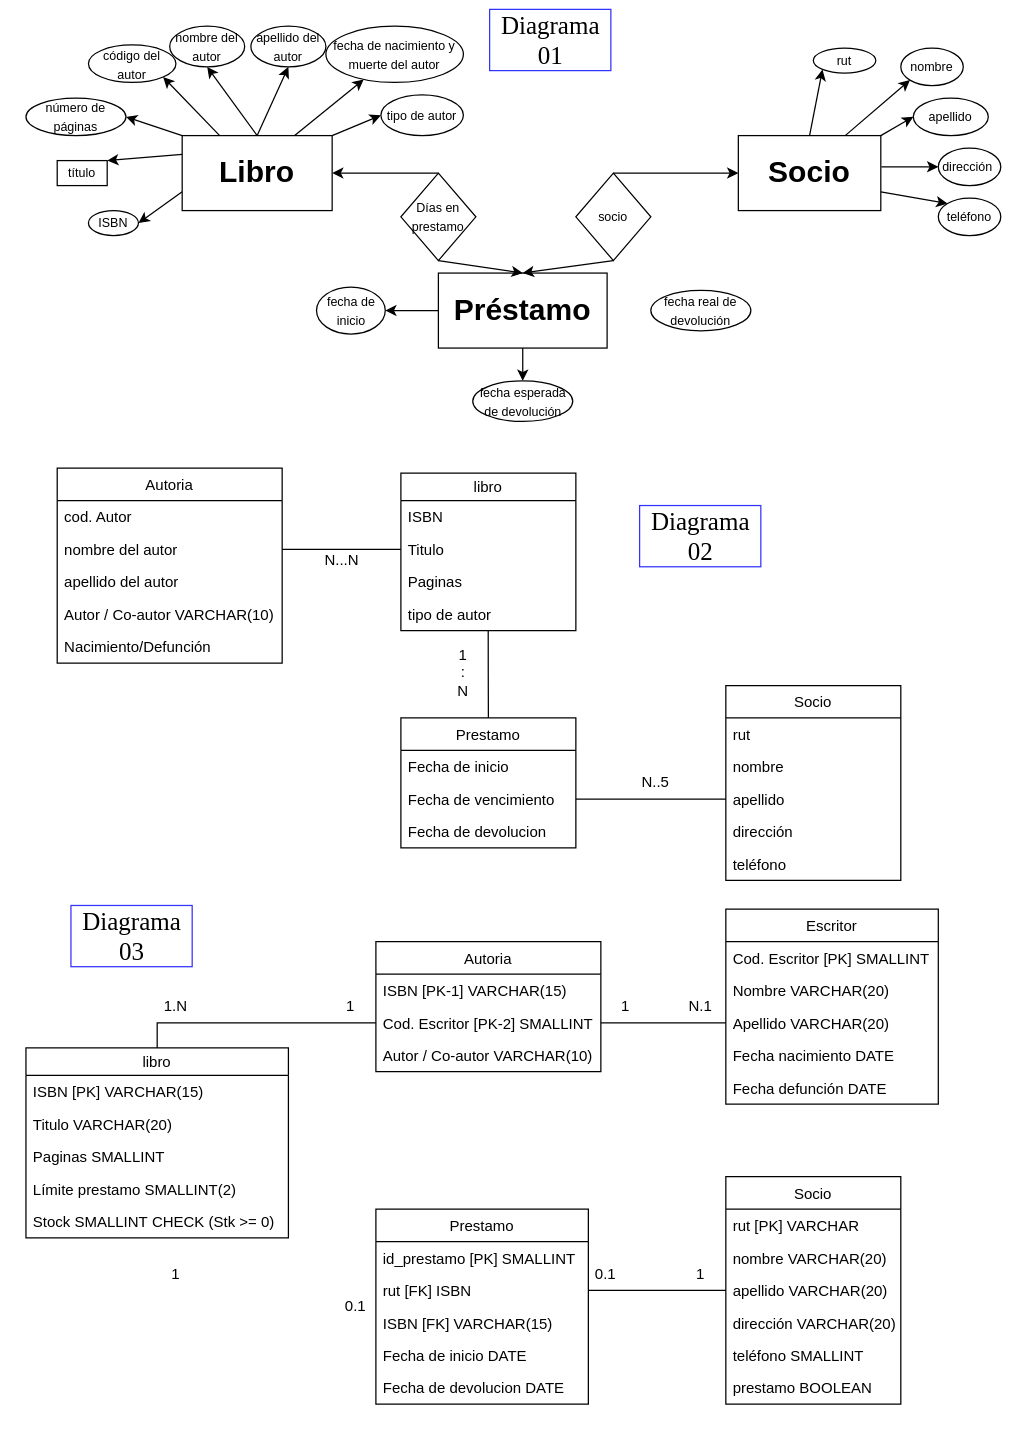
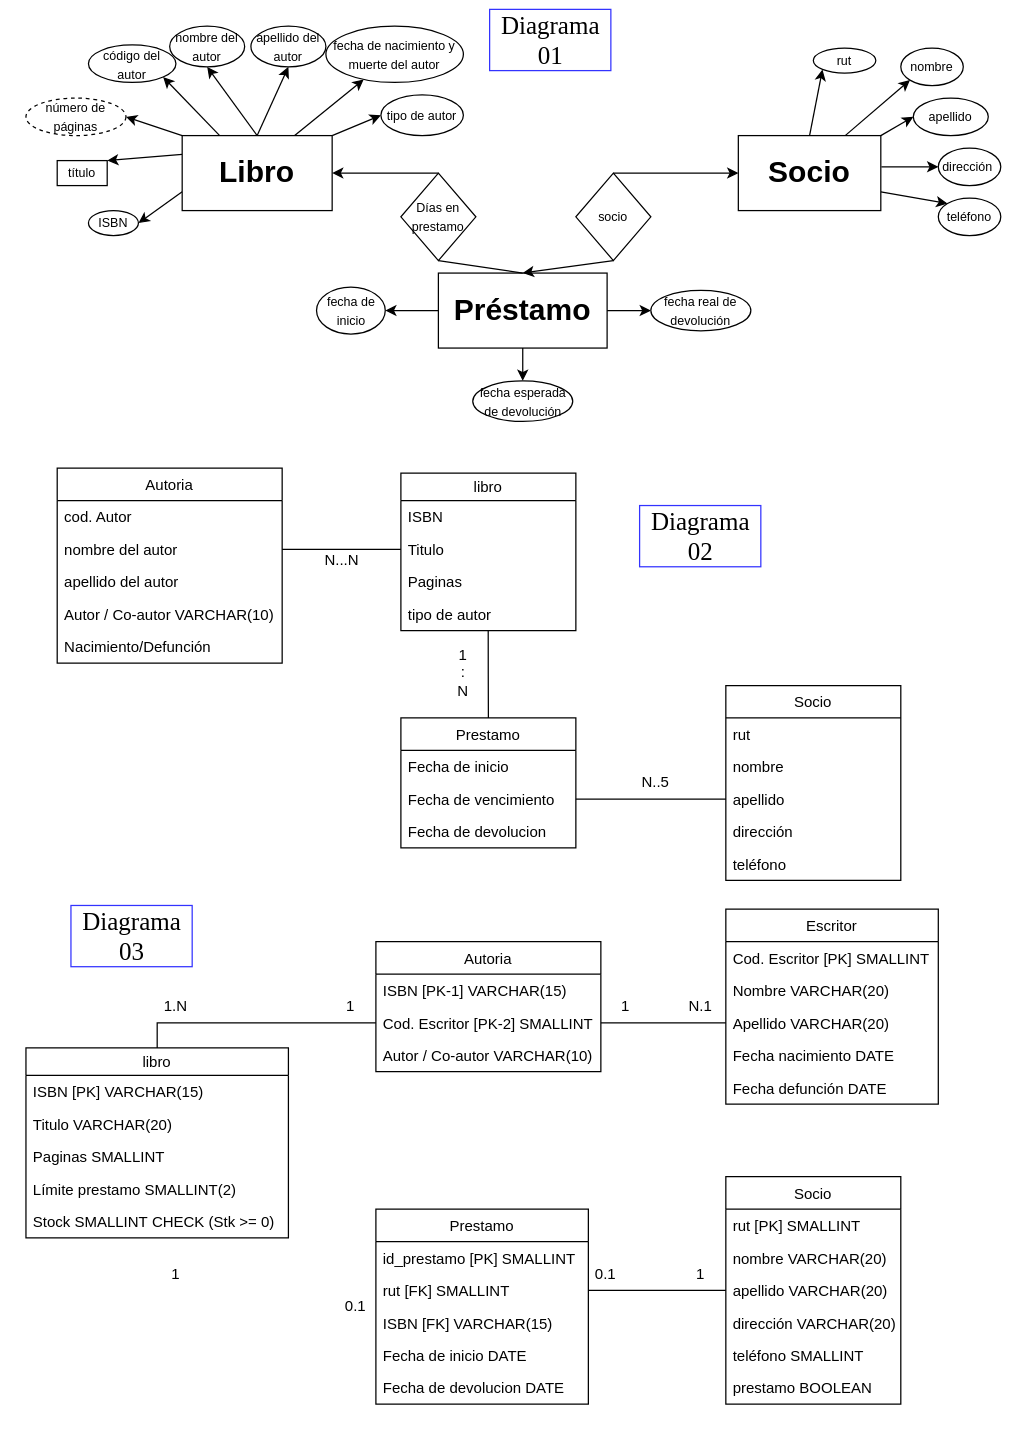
node "número de páginas": style solid -> dashed
edge "Días en prestamo" -> "Préstamo": arrowhead classic -> none
edge "Préstamo" -> "fecha real de devolución": added
node "rut [PK] VARCHAR": label "rut [PK] VARCHAR" -> "rut [PK] SMALLINT"
node "rut [FK] ISBN": label "rut [FK] ISBN" -> "rut [FK] SMALLINT"
